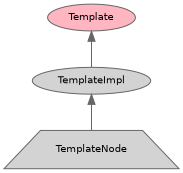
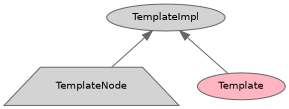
edge "TemplateImpl" -> "Template": reversed
